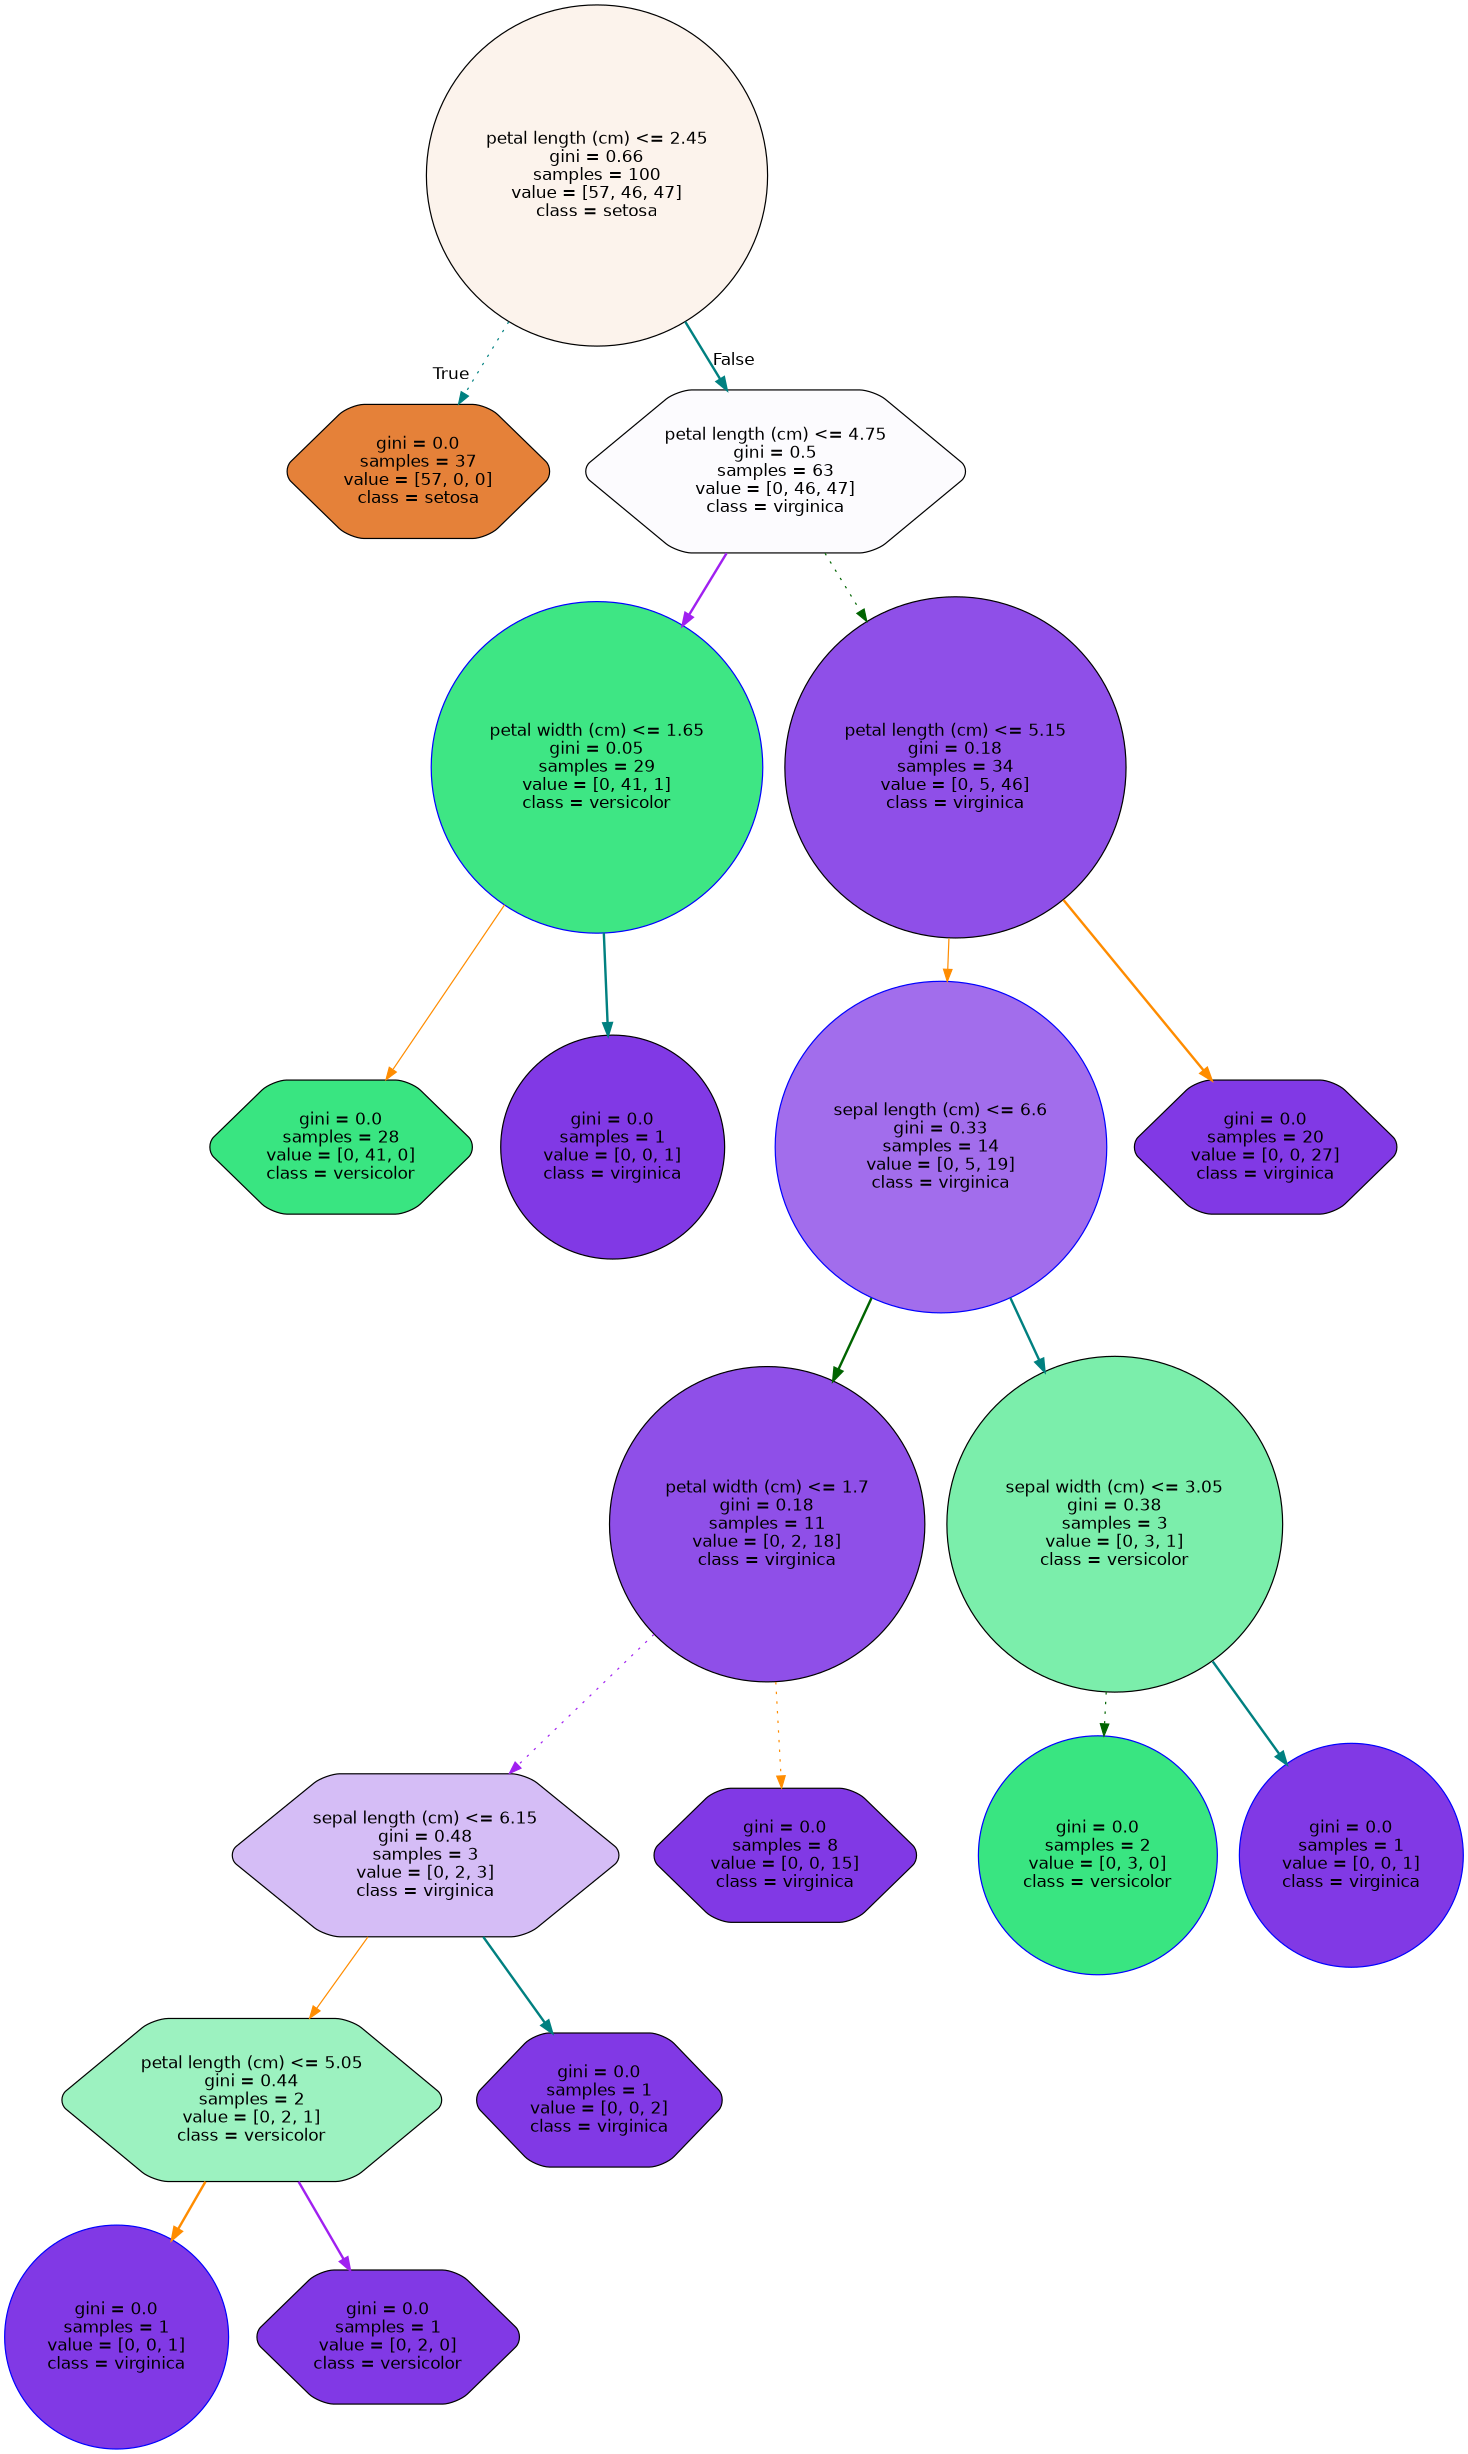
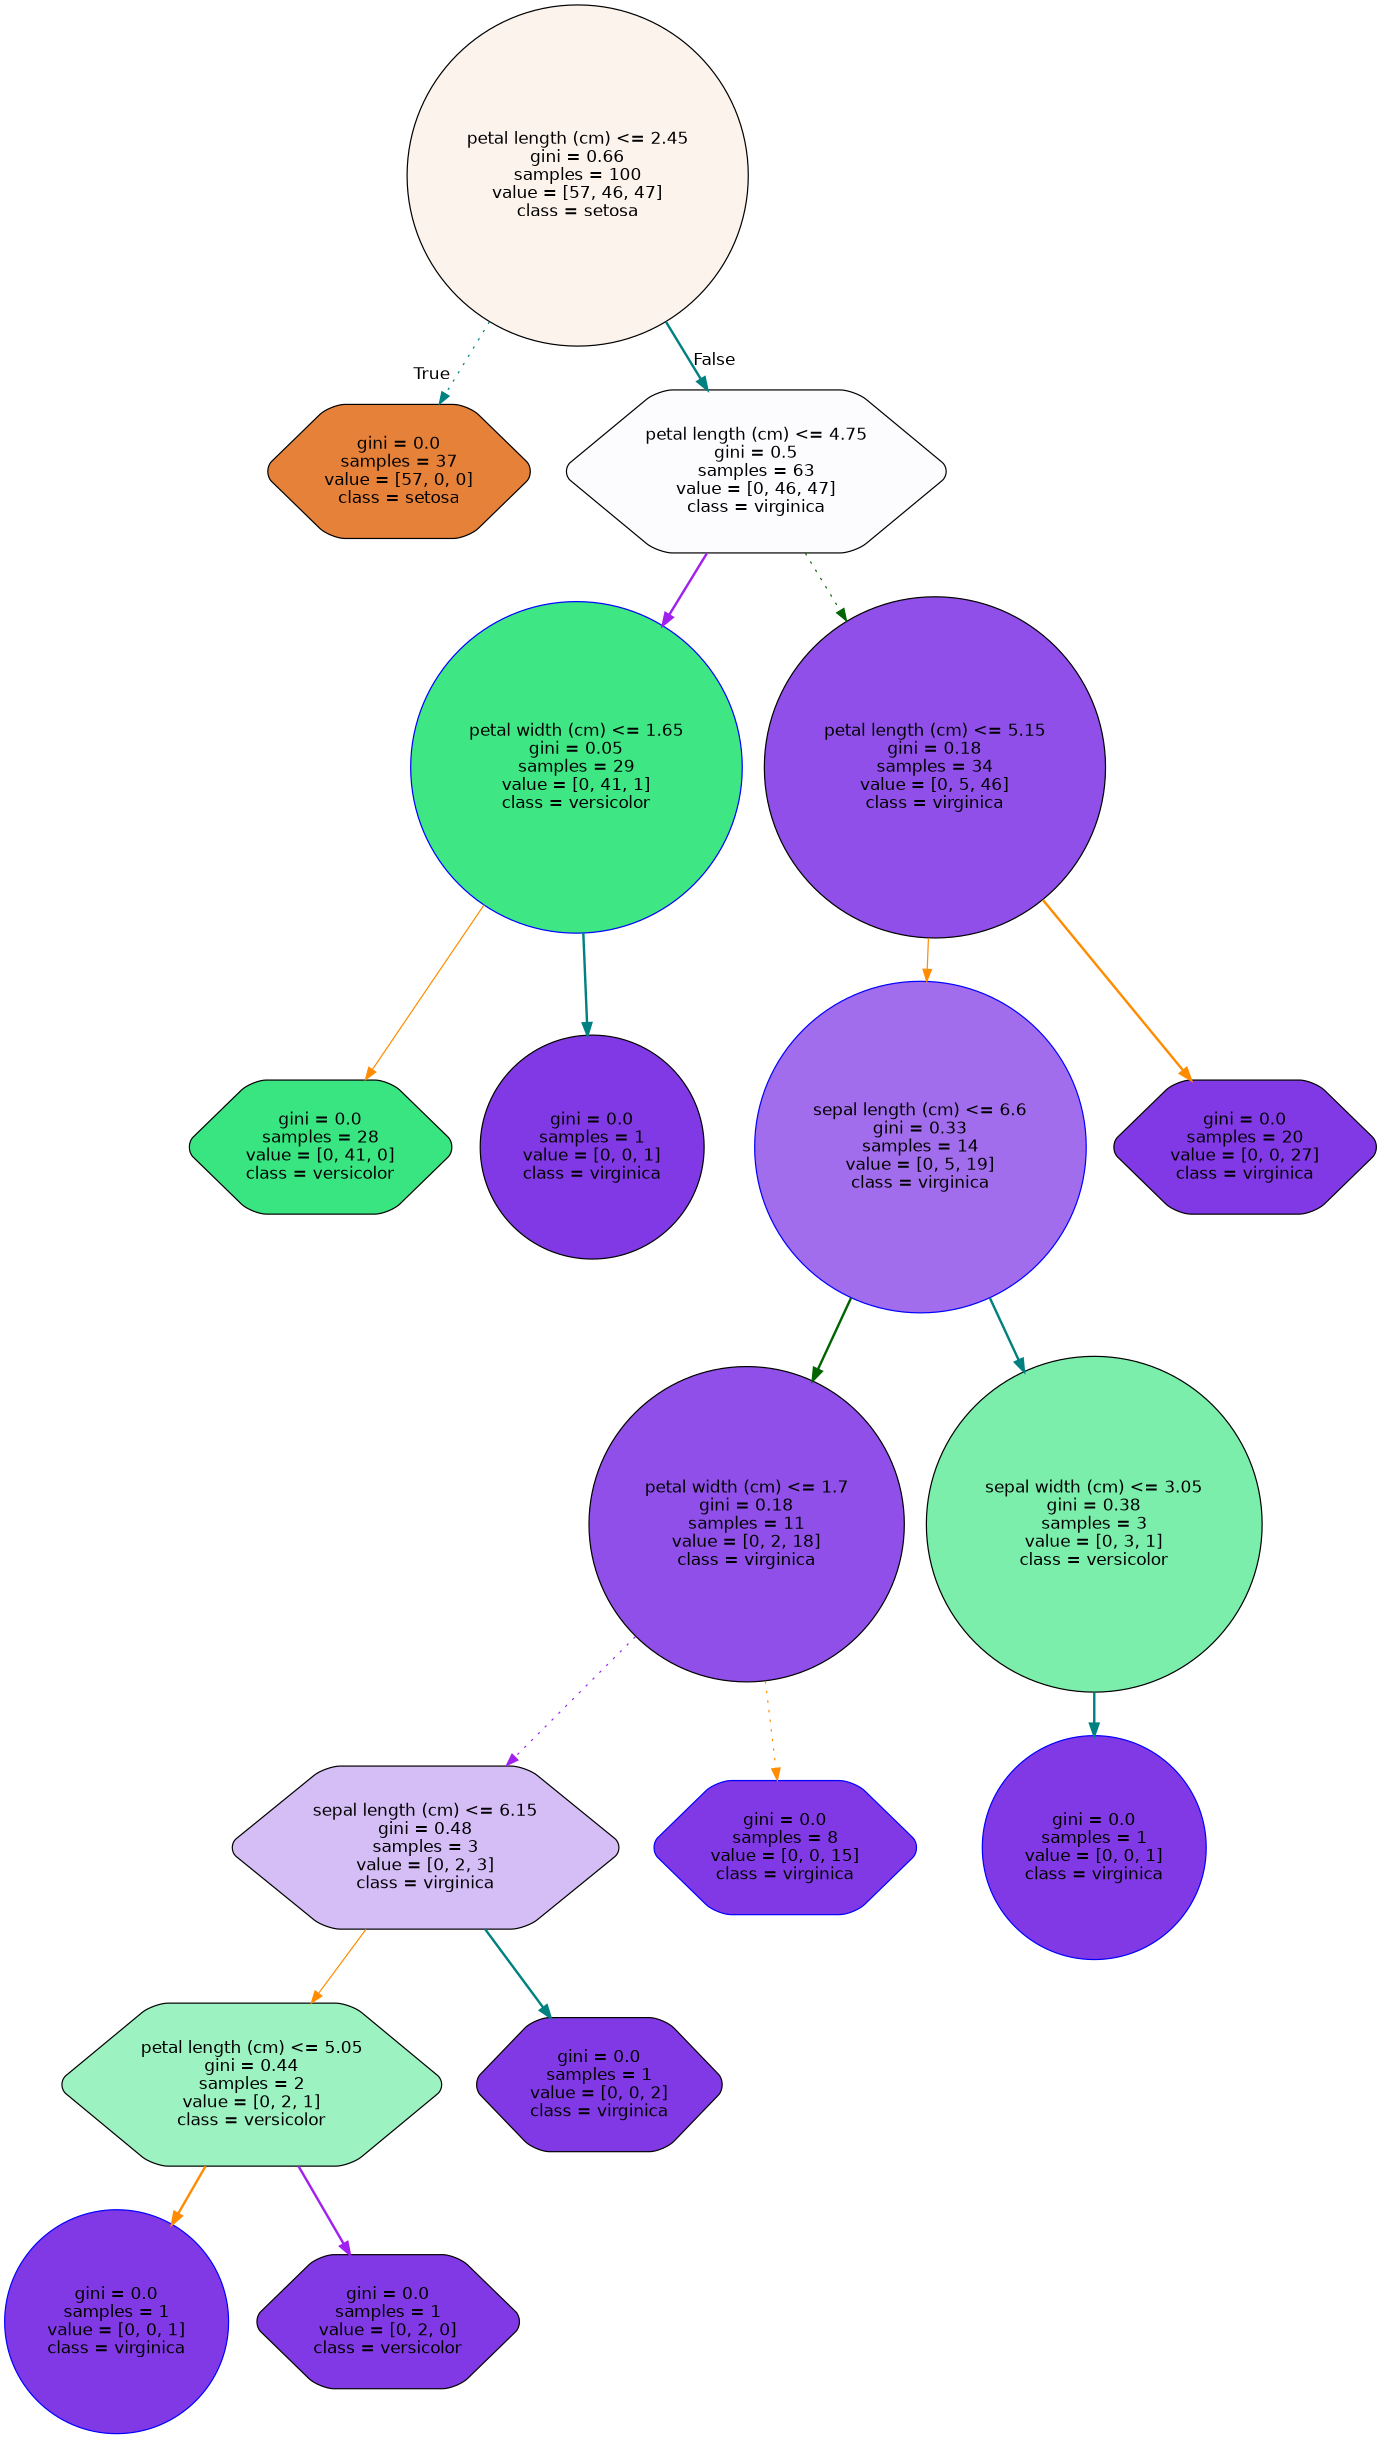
node "gini = 0.0 samples = 8 value = [0, 0, 15] class = virginica": color black -> blue
node "gini = 0.0 samples = 2 value = [0, 3, 0] class = versicolor": removed
